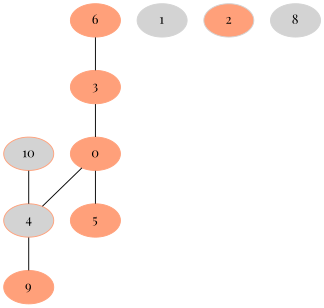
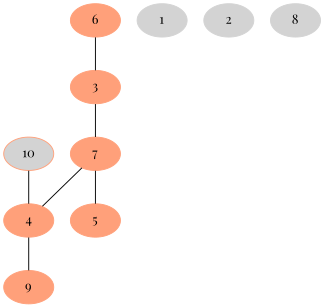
node "2": fillcolor lightsalmon -> lightgray
node "0": label "0" -> "7"
node "4": fillcolor lightgray -> lightsalmon
